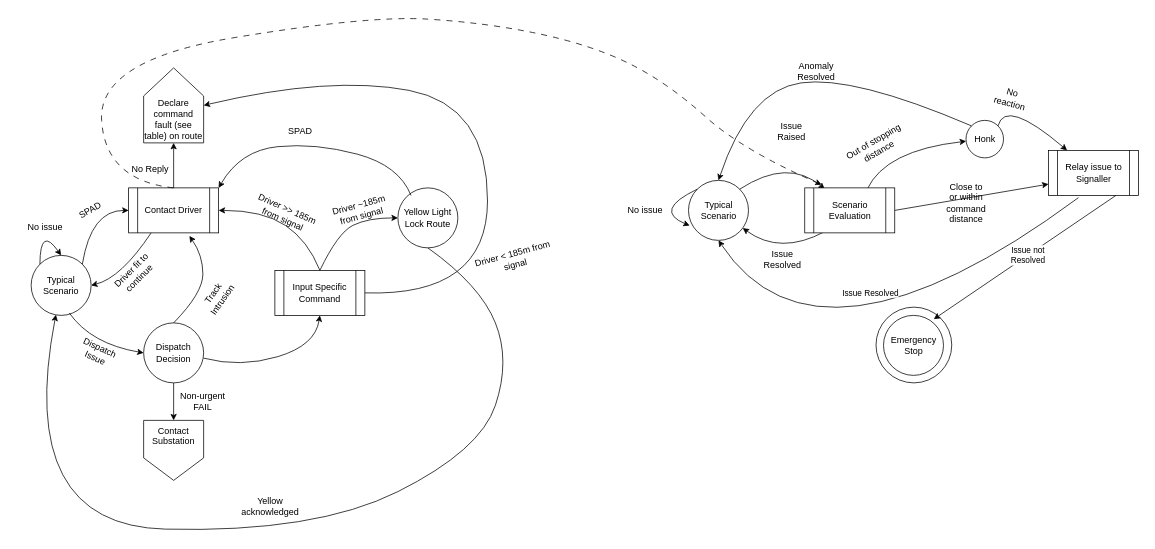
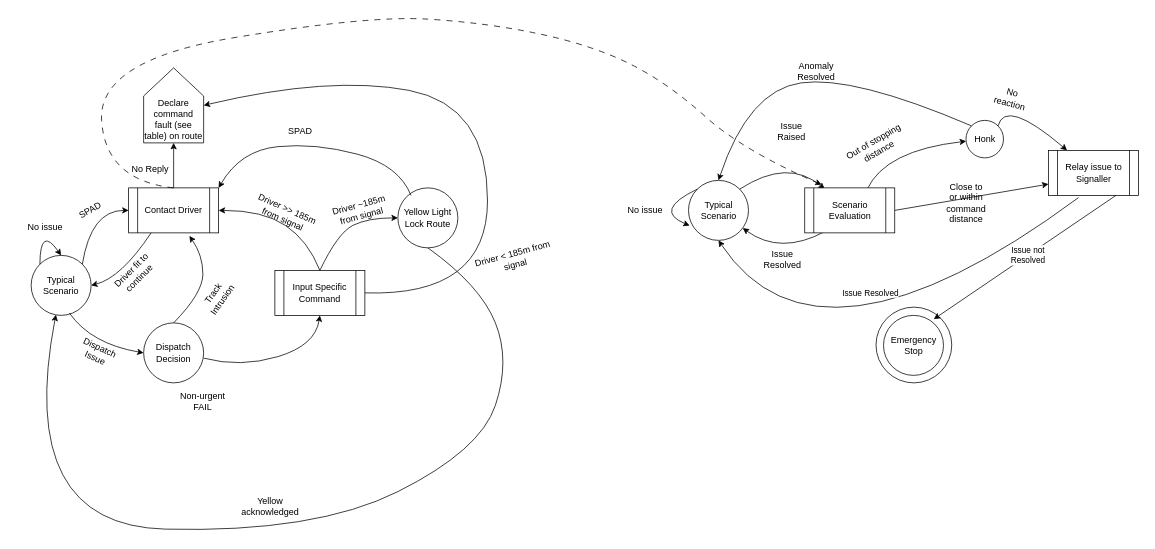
edge "Dispatch Decision" -> "Contact Substation": removed
node "Contact Substation": removed
